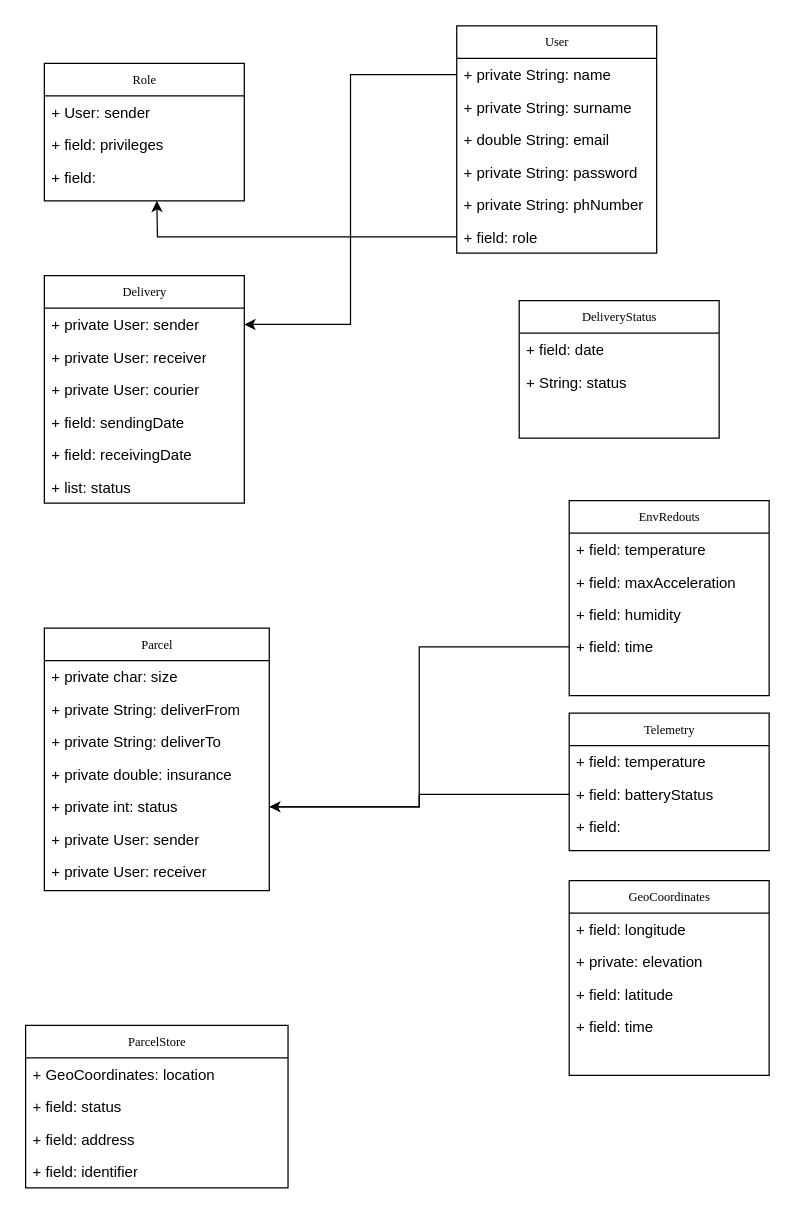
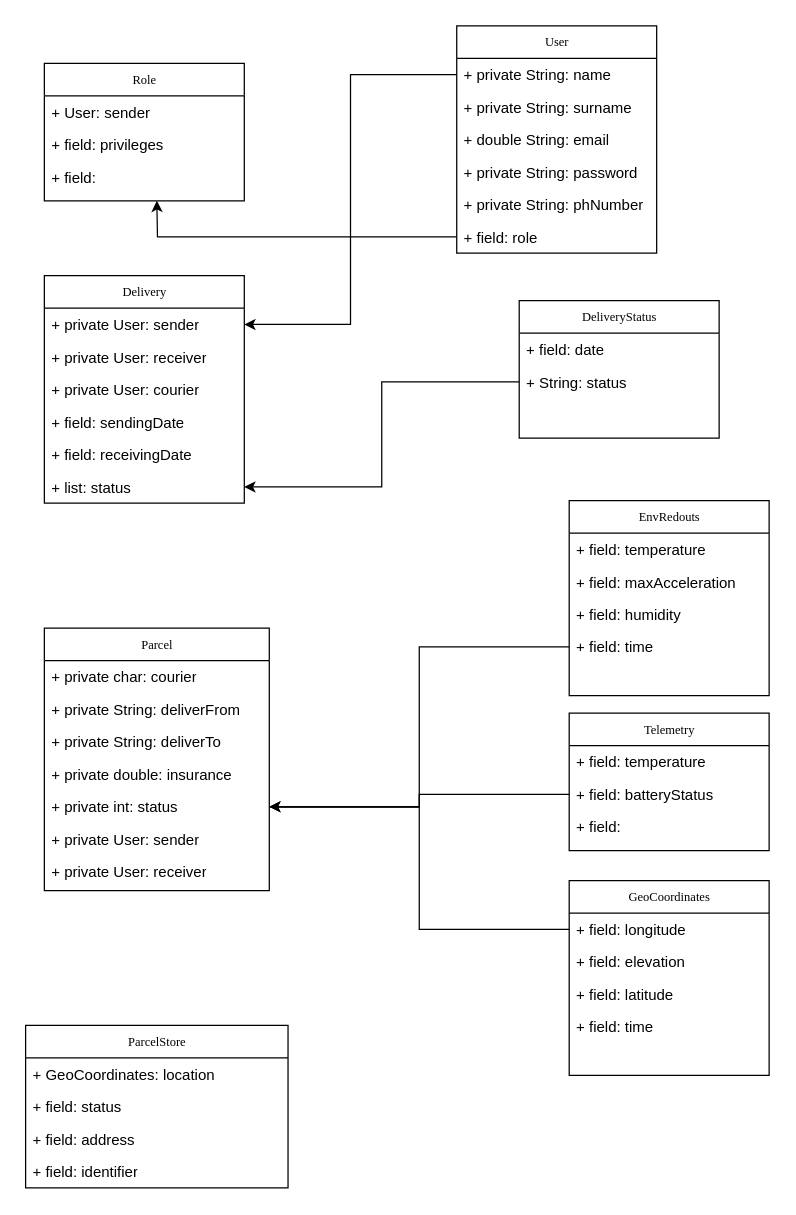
edge "+ String: status" -> "+ list: status": added
node "+ private char: size": label "+ private char: size" -> "+ private char: courier"
edge "+ field: longitude" -> "+ private int: status": added
node "+ private: elevation": label "+ private: elevation" -> "+ field: elevation"
